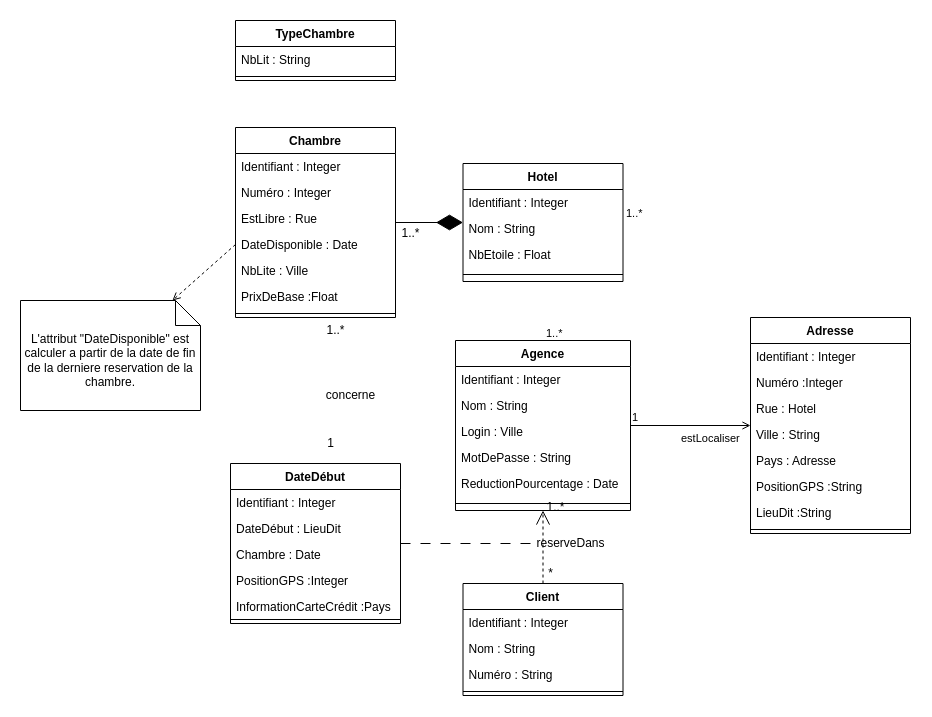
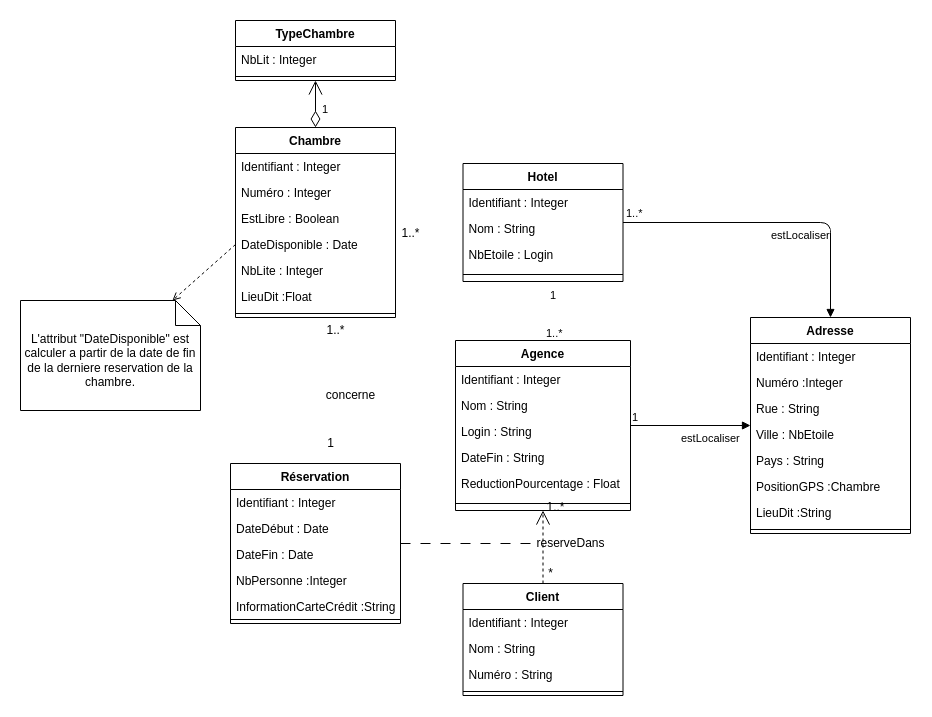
node "NbLit : String": label "NbLit : String" -> "NbLit : Integer"
edge "TypeChambre" -- "Chambre": added, label "1"
node "EstLibre : Rue": label "EstLibre : Rue" -> "EstLibre : Boolean"
edge "Chambre" -> "Hotel": removed
edge "Hotel" -> "Adresse": added, labels "1", "estLocaliser"
node "NbEtoile : Float": label "NbEtoile : Float" -> "NbEtoile : Login"
node "NbLite : Ville": label "NbLite : Ville" -> "NbLite : Integer"
node "PrixDeBase :Float": label "PrixDeBase :Float" -> "LieuDit :Float"
node "Rue : Hotel": label "Rue : Hotel" -> "Rue : String"
edge "Agence" -> "Adresse": arrowhead open -> block
node "Login : Ville": label "Login : Ville" -> "Login : String"
node "Ville : String": label "Ville : String" -> "Ville : NbEtoile"
node "MotDePasse : String": label "MotDePasse : String" -> "DateFin : String"
node "Pays : Adresse": label "Pays : Adresse" -> "Pays : String"
node "DateDébut": label "DateDébut" -> "Réservation"
node "ReductionPourcentage : Date": label "ReductionPourcentage : Date" -> "ReductionPourcentage : Float"
node "PositionGPS :String": label "PositionGPS :String" -> "PositionGPS :Chambre"
node "DateDébut : LieuDit": label "DateDébut : LieuDit" -> "DateDébut : Date"
node "Chambre : Date": label "Chambre : Date" -> "DateFin : Date"
node "PositionGPS :Integer": label "PositionGPS :Integer" -> "NbPersonne :Integer"
node "InformationCarteCrédit :Pays": label "InformationCarteCrédit :Pays" -> "InformationCarteCrédit :String"
